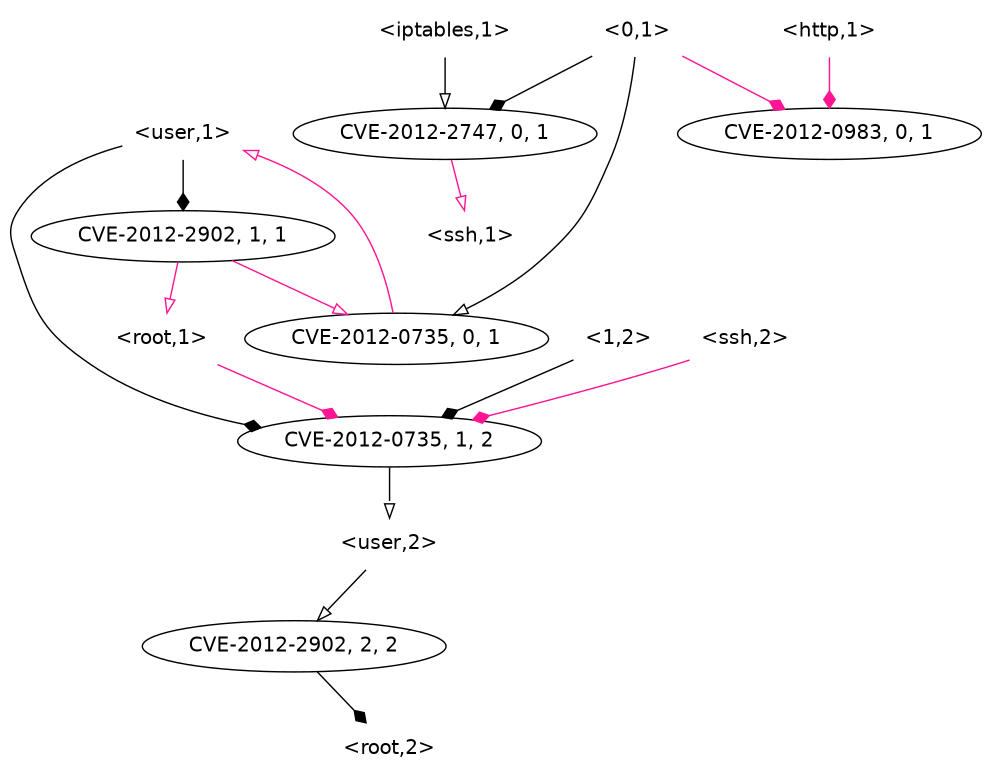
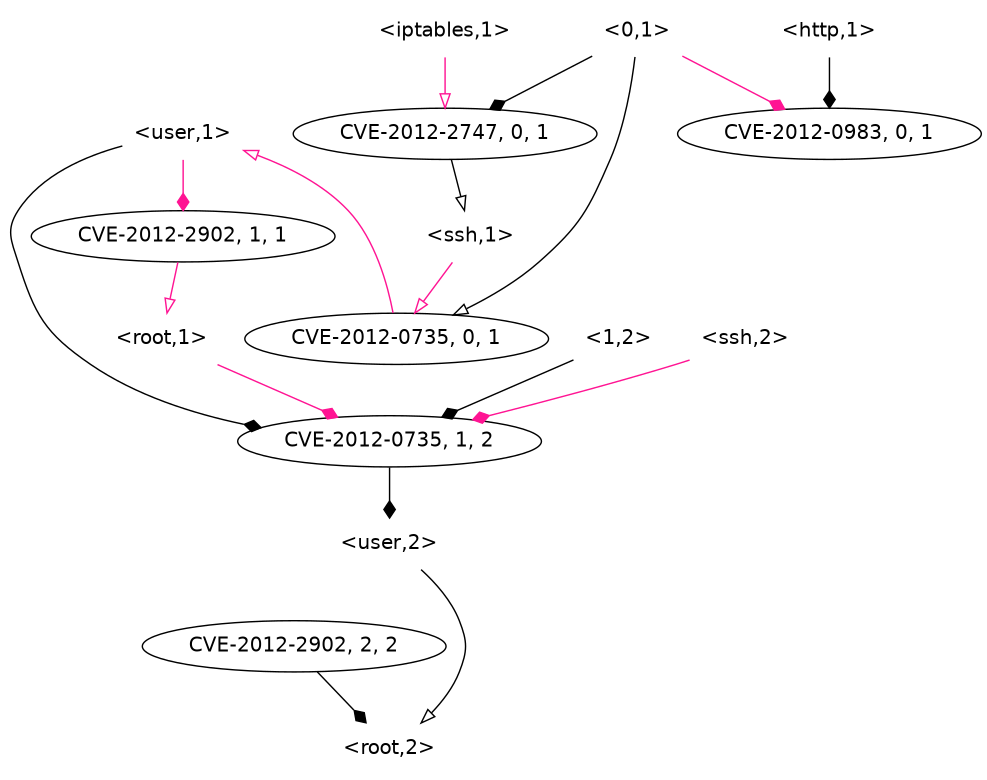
edge "<http,1>" -> "CVE-2012-0983, 0, 1": color deeppink -> black
edge "<iptables,1>" -> "CVE-2012-2747, 0, 1": color black -> deeppink
edge "<user,1>" -> "CVE-2012-2902, 1, 1": color black -> deeppink
edge "CVE-2012-2747, 0, 1" -> "<ssh,1>": color deeppink -> black
edge "CVE-2012-2902, 1, 1" -> "CVE-2012-0735, 0, 1": now "<ssh,1>" -> "CVE-2012-0735, 0, 1"
edge "CVE-2012-0735, 1, 2" -> "<user,2>": arrowhead onormal -> diamond
edge "<user,2>" -> "CVE-2012-2902, 2, 2": now "<user,2>" -> "<root,2>"
